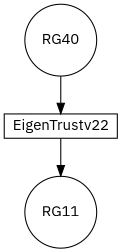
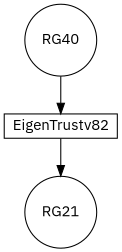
node "EigenTrustv22": label "EigenTrustv22" -> "EigenTrustv82"
node "RG11": label "RG11" -> "RG21"
